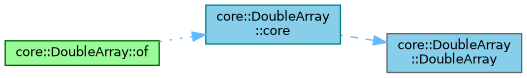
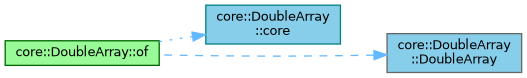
edge "core::DoubleArray ::core" -> "core::DoubleArray ::DoubleArray": now "core::DoubleArray::of" -> "core::DoubleArray ::DoubleArray"
